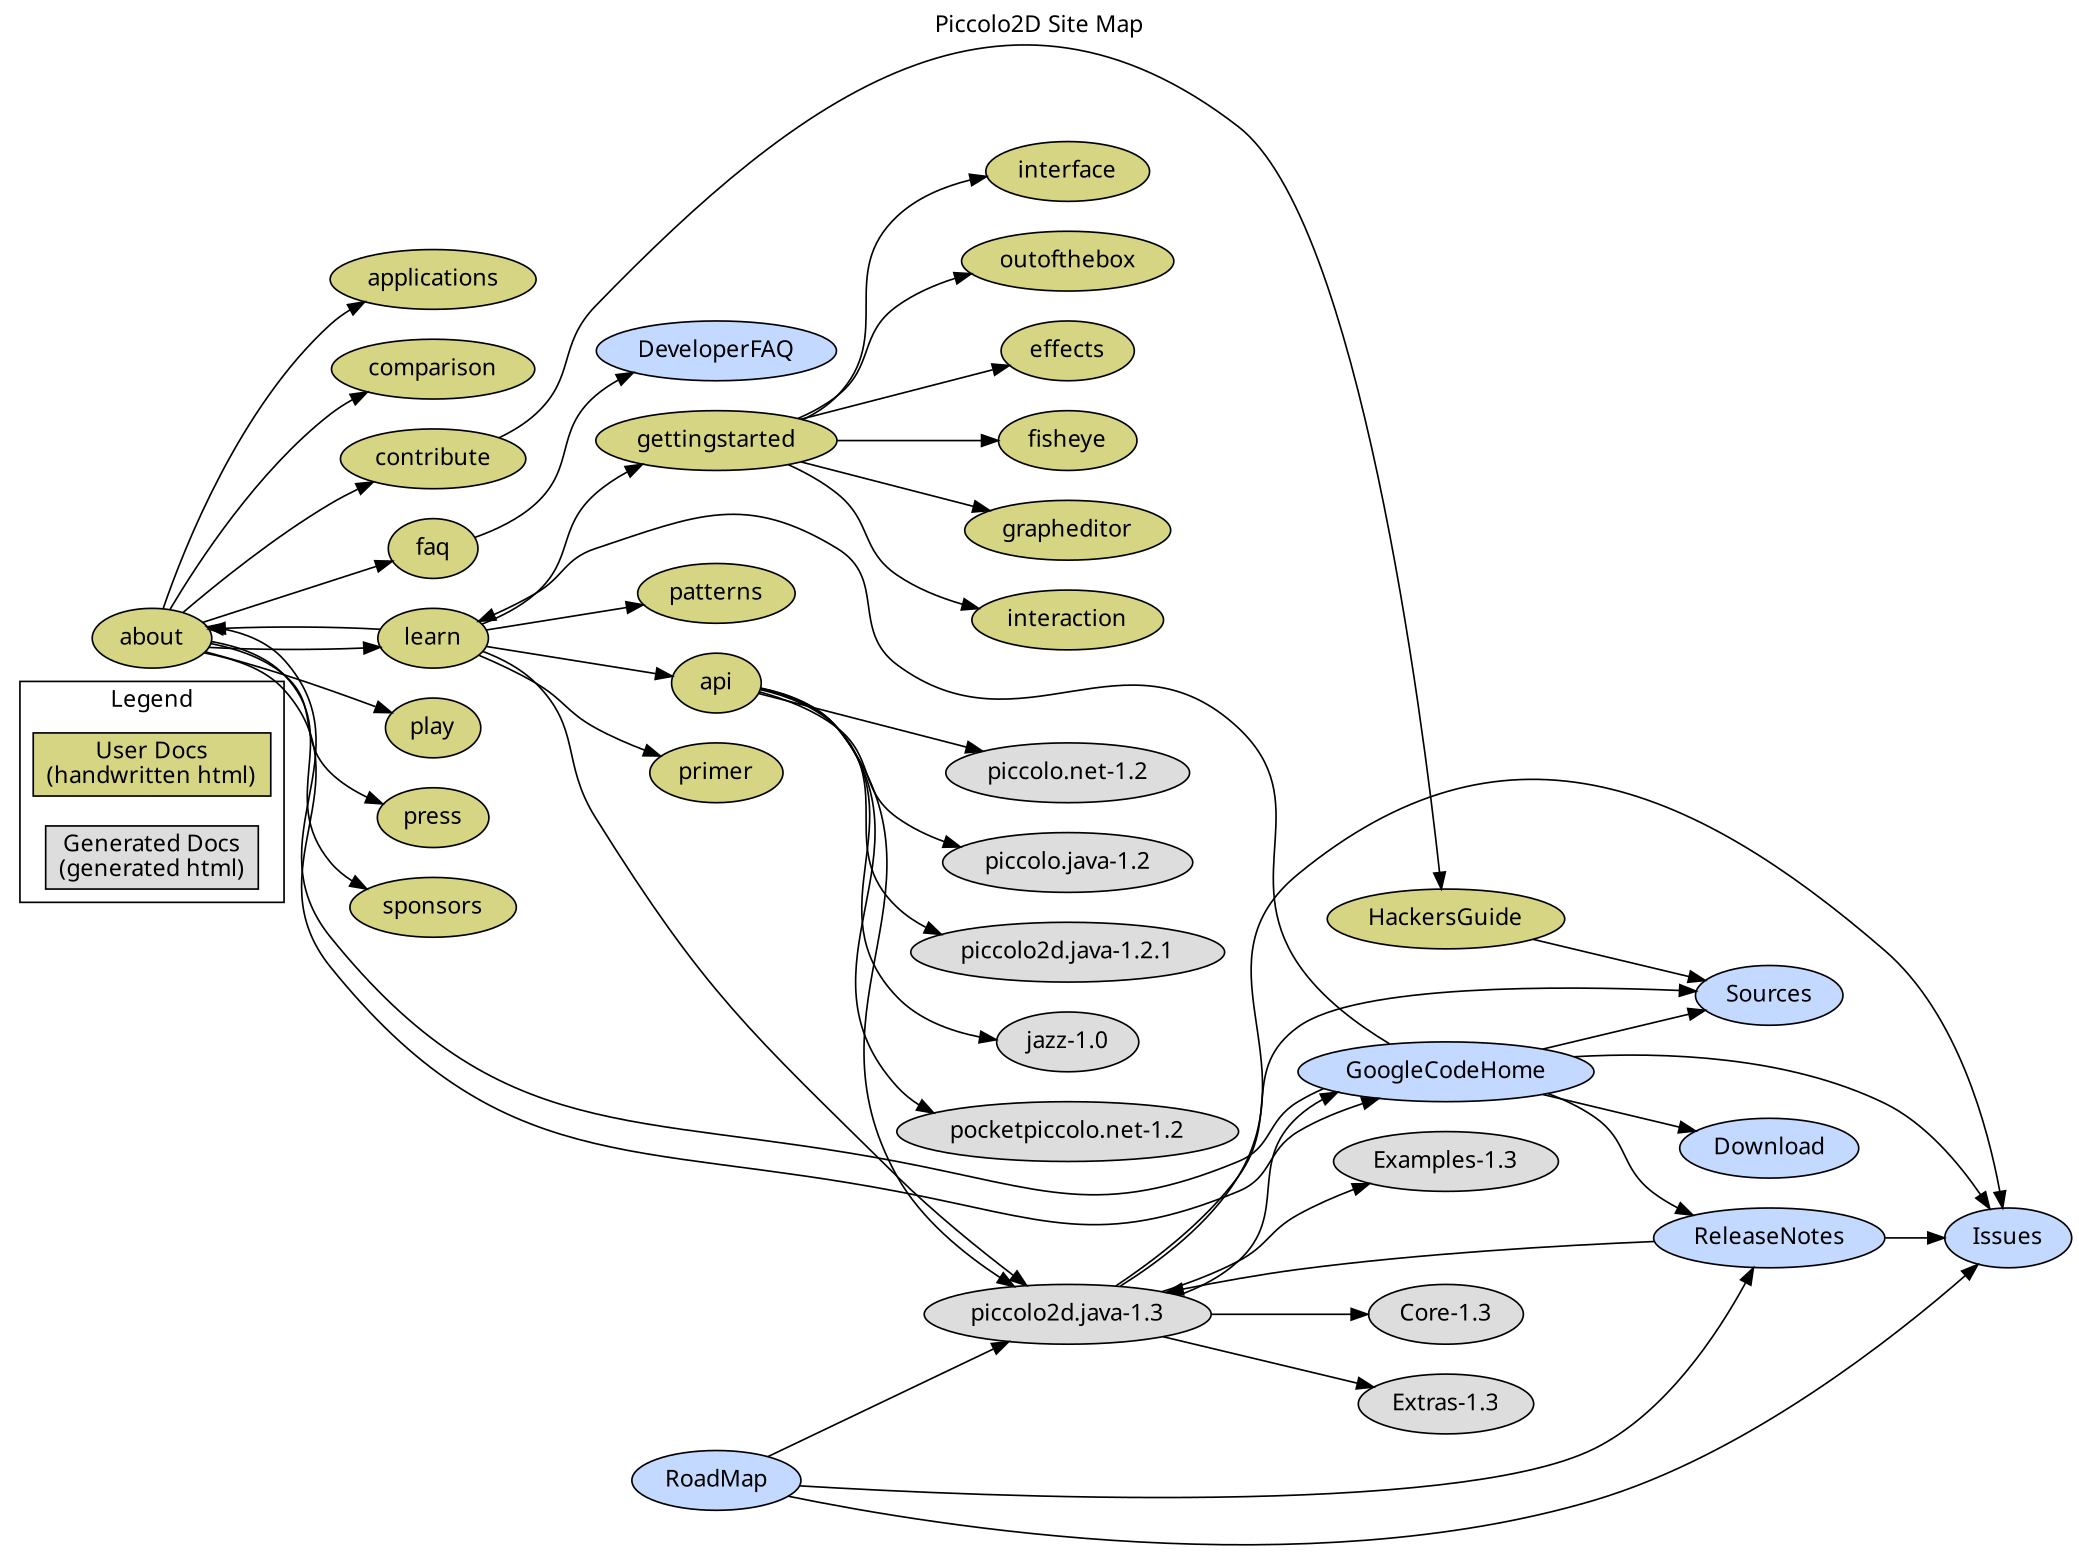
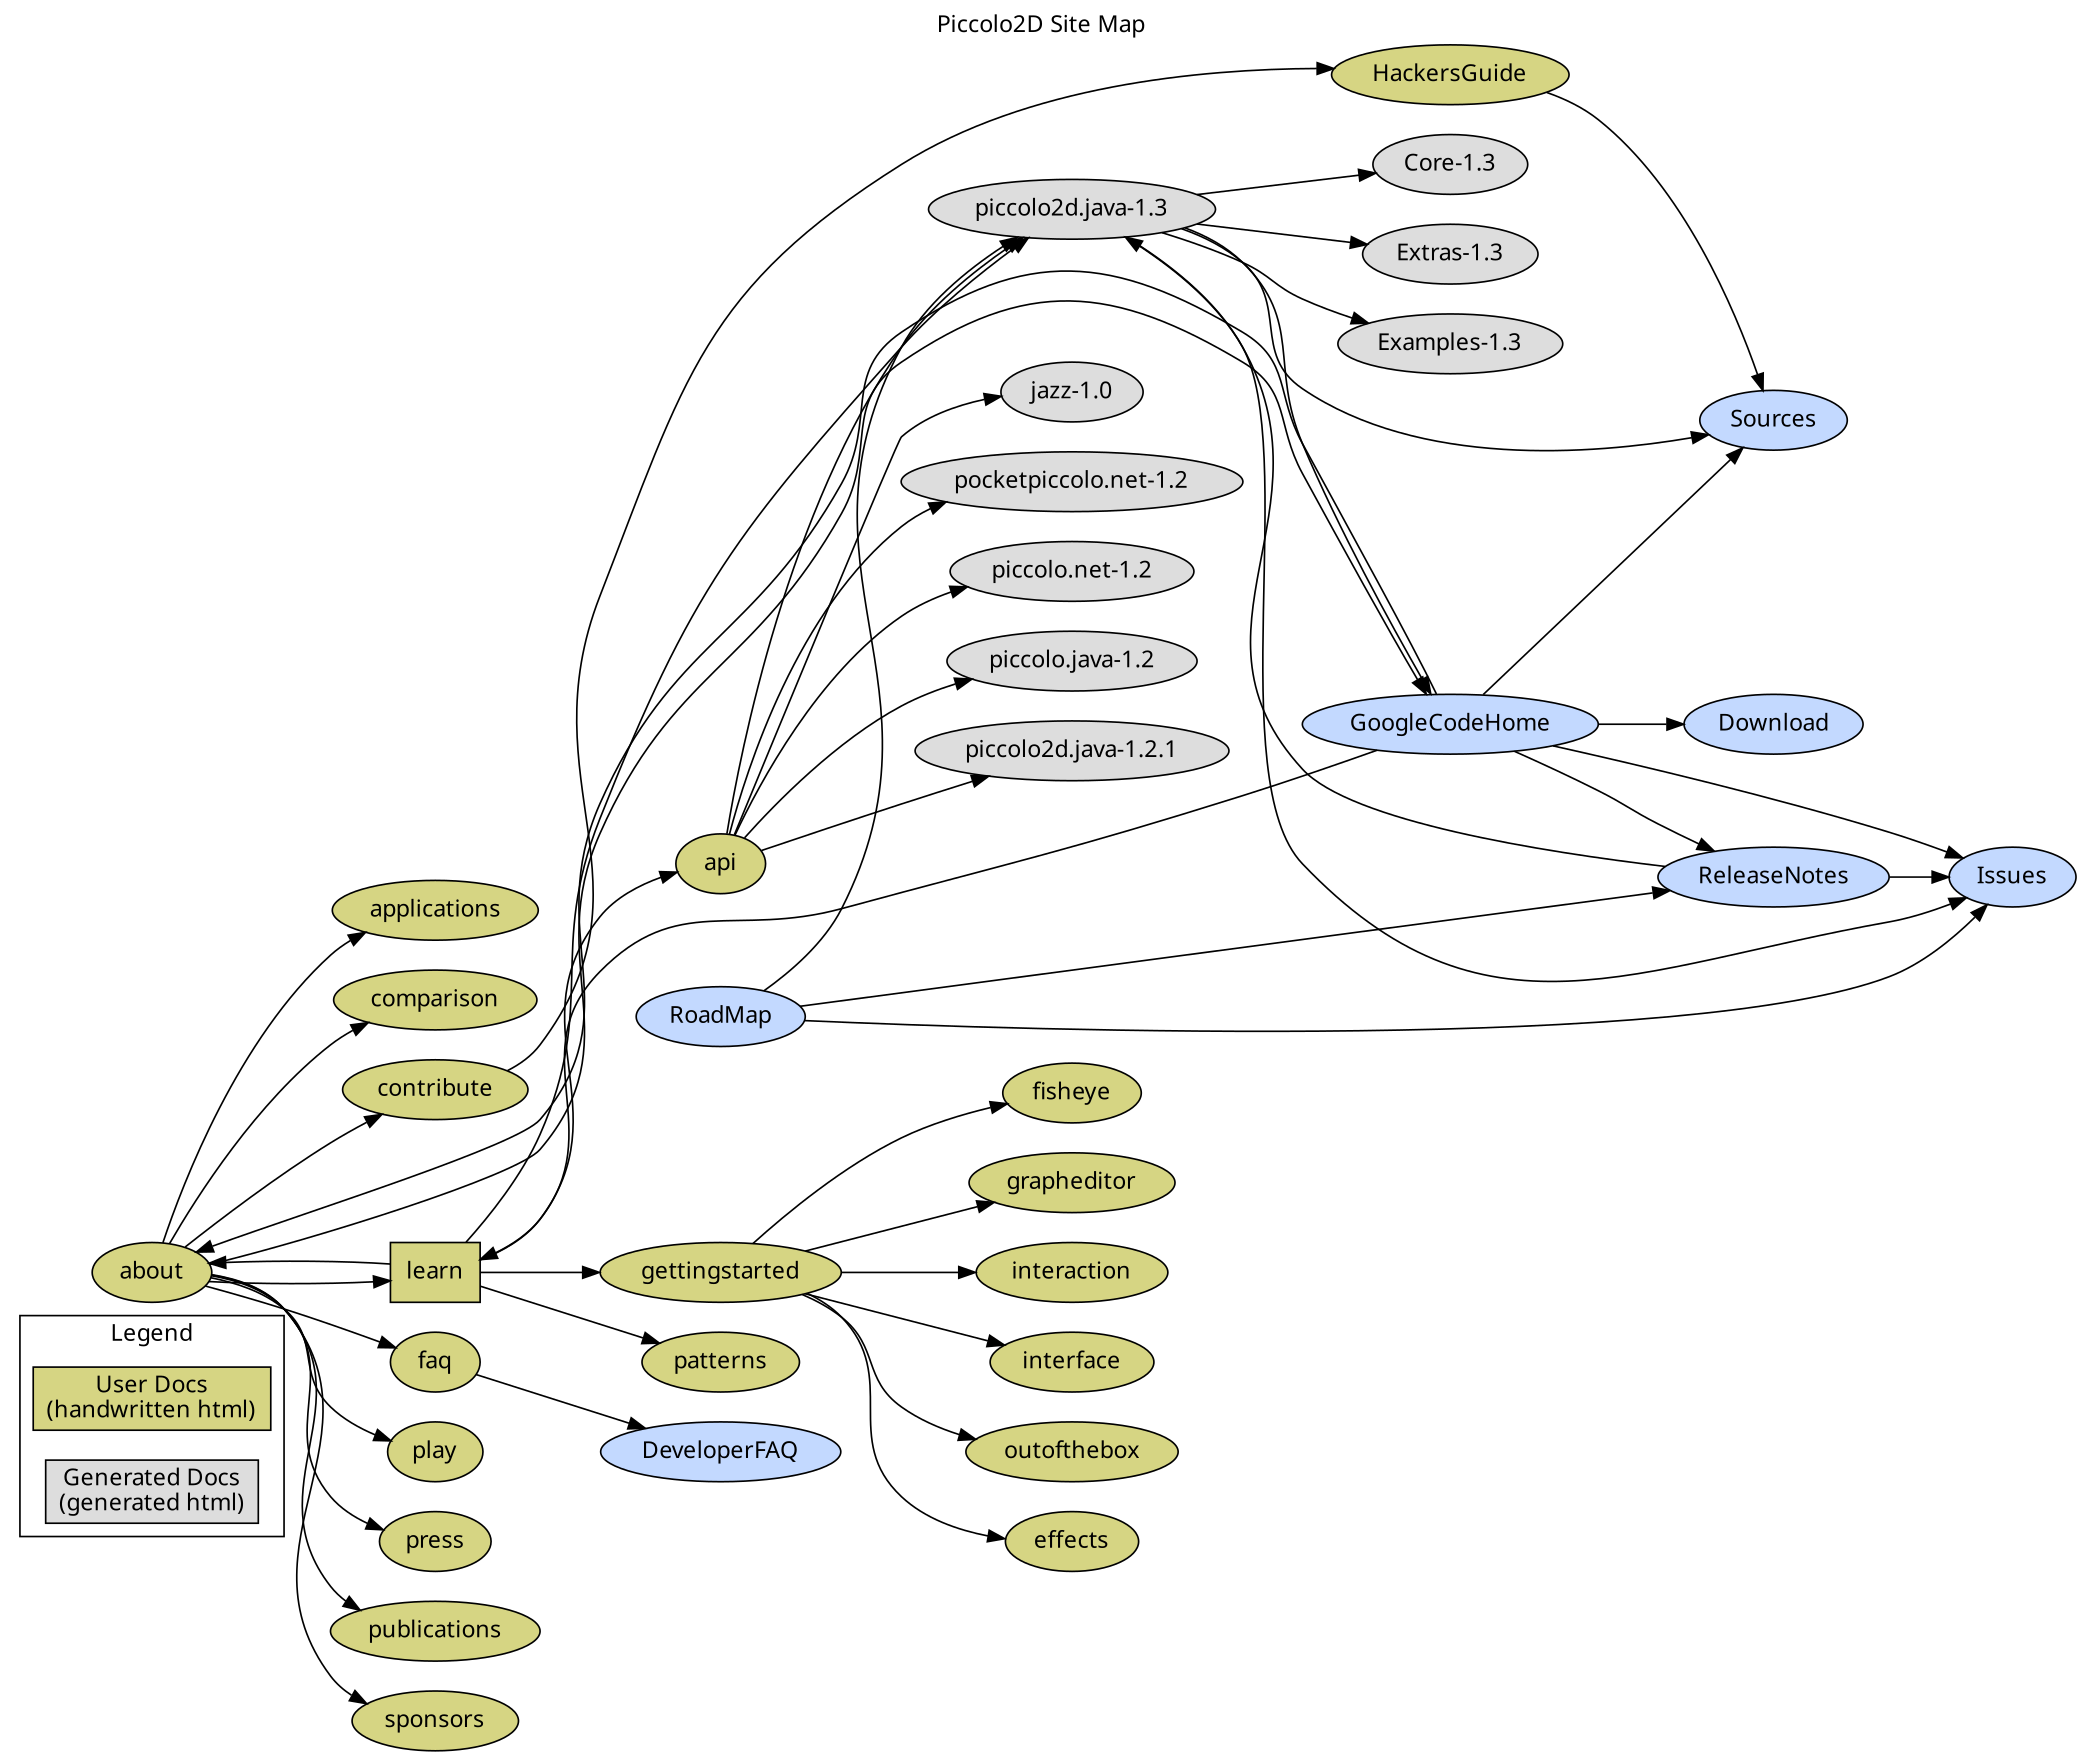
node "learn": shape ellipse -> box
node "primer": removed
node "publications": added
